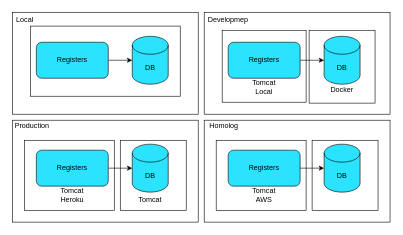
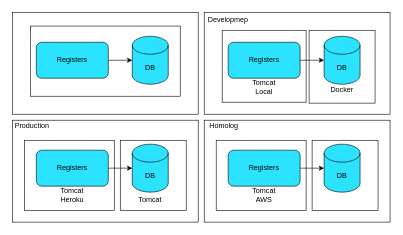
node "Local": removed
